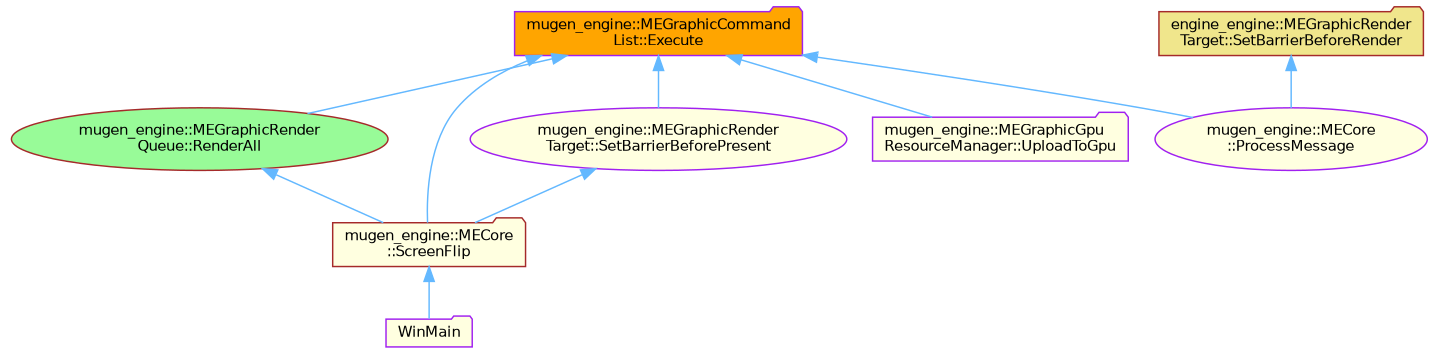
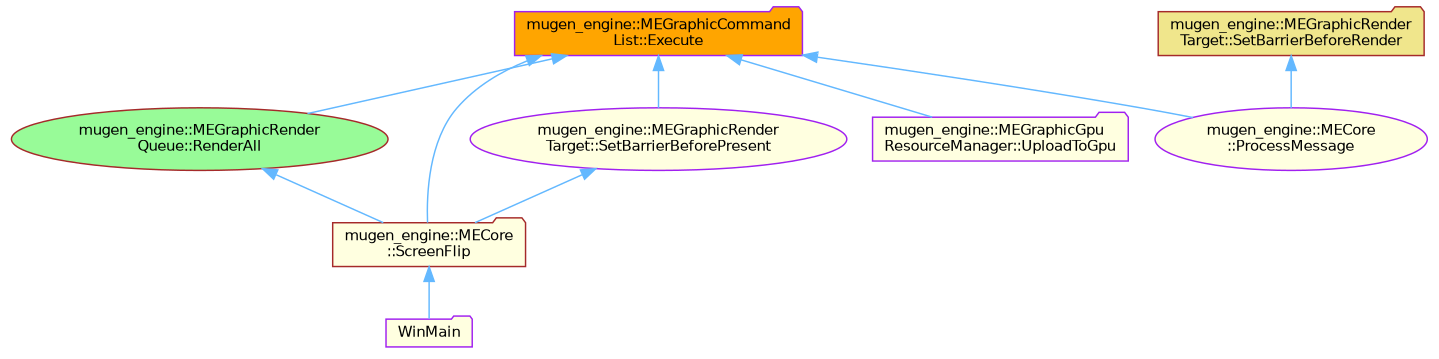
node "engine_engine::MEGraphicRender Target::SetBarrierBeforeRender": label "engine_engine::MEGraphicRender Target::SetBarrierBeforeRender" -> "mugen_engine::MEGraphicRender Target::SetBarrierBeforeRender"
